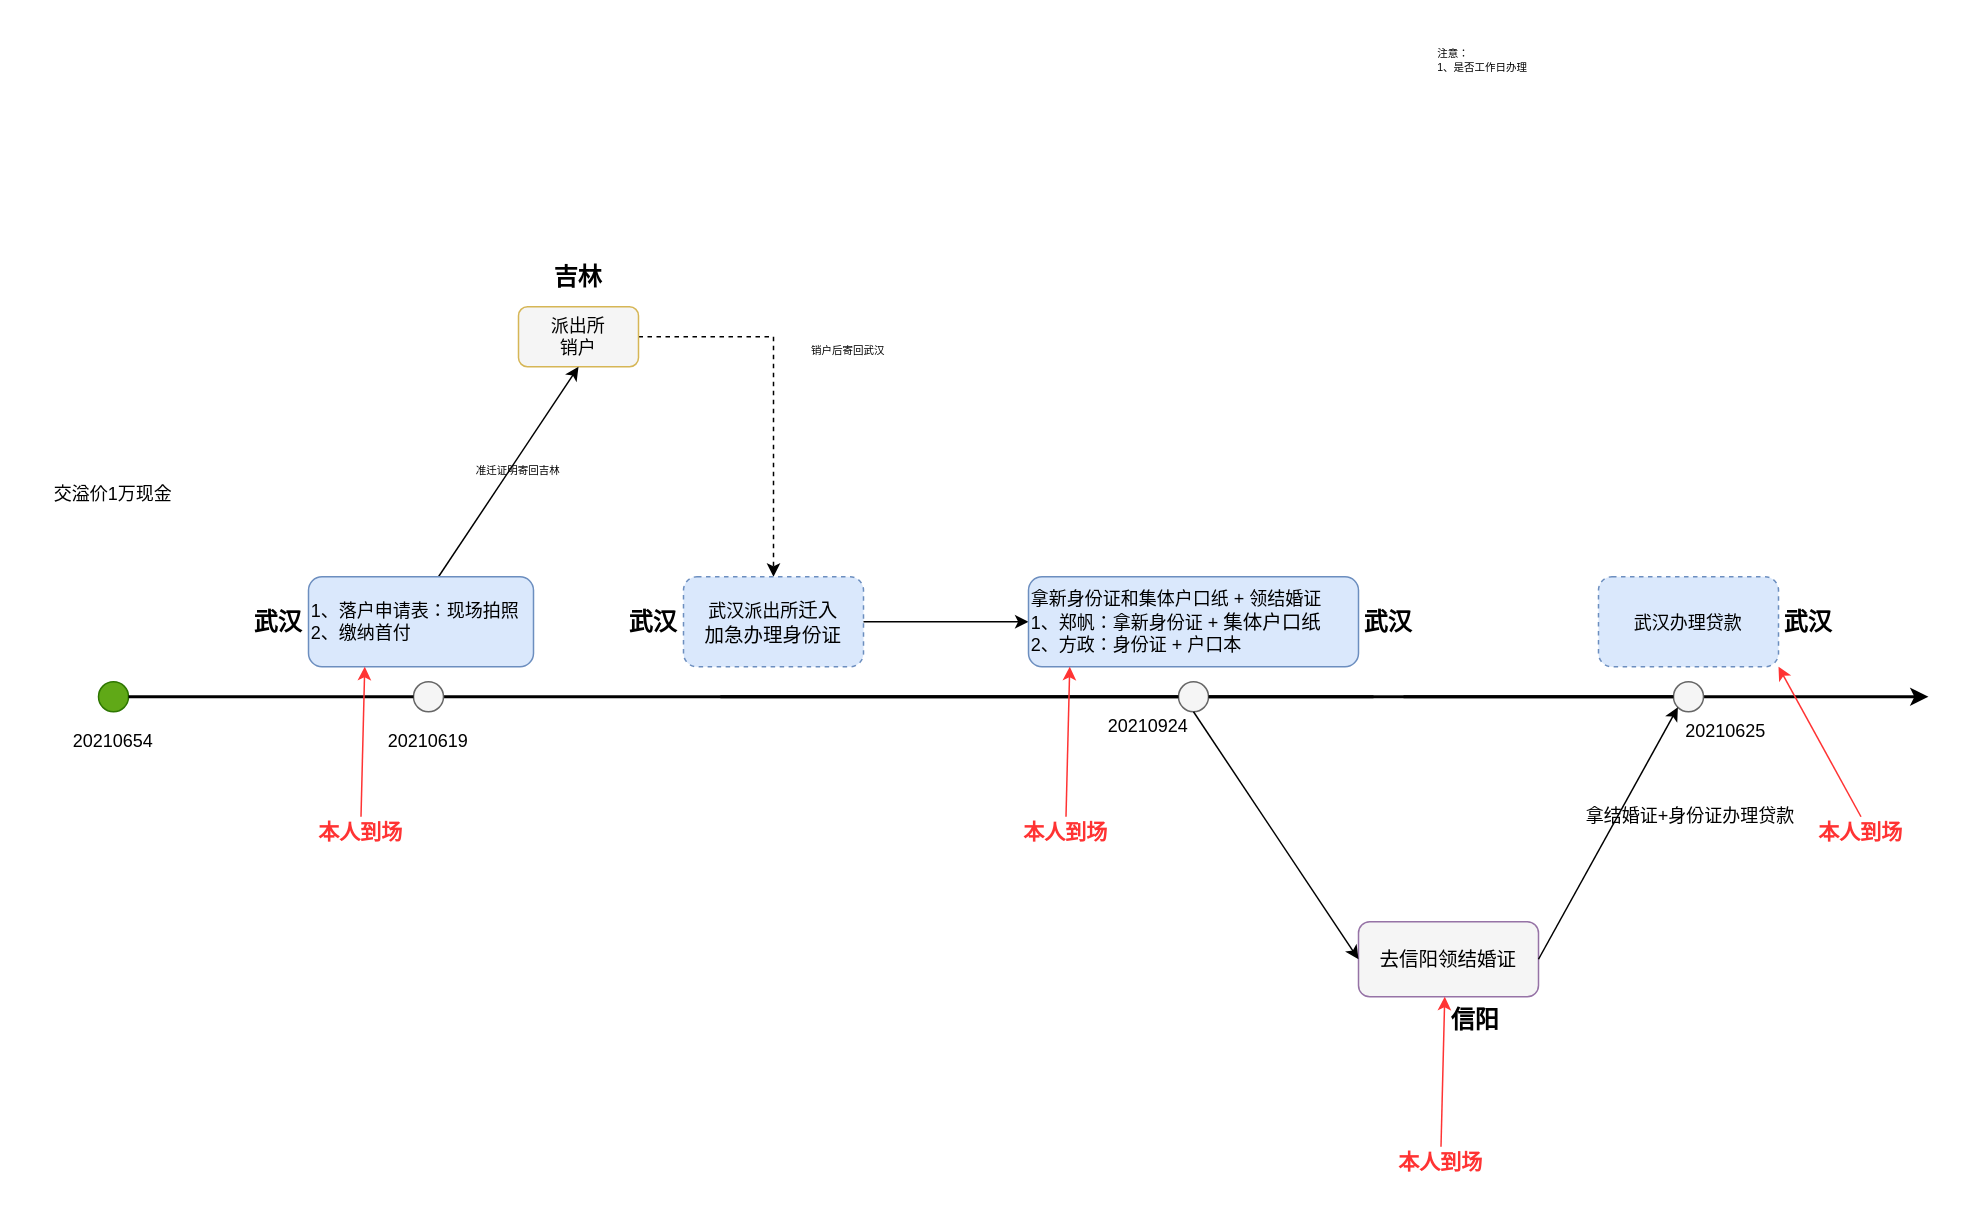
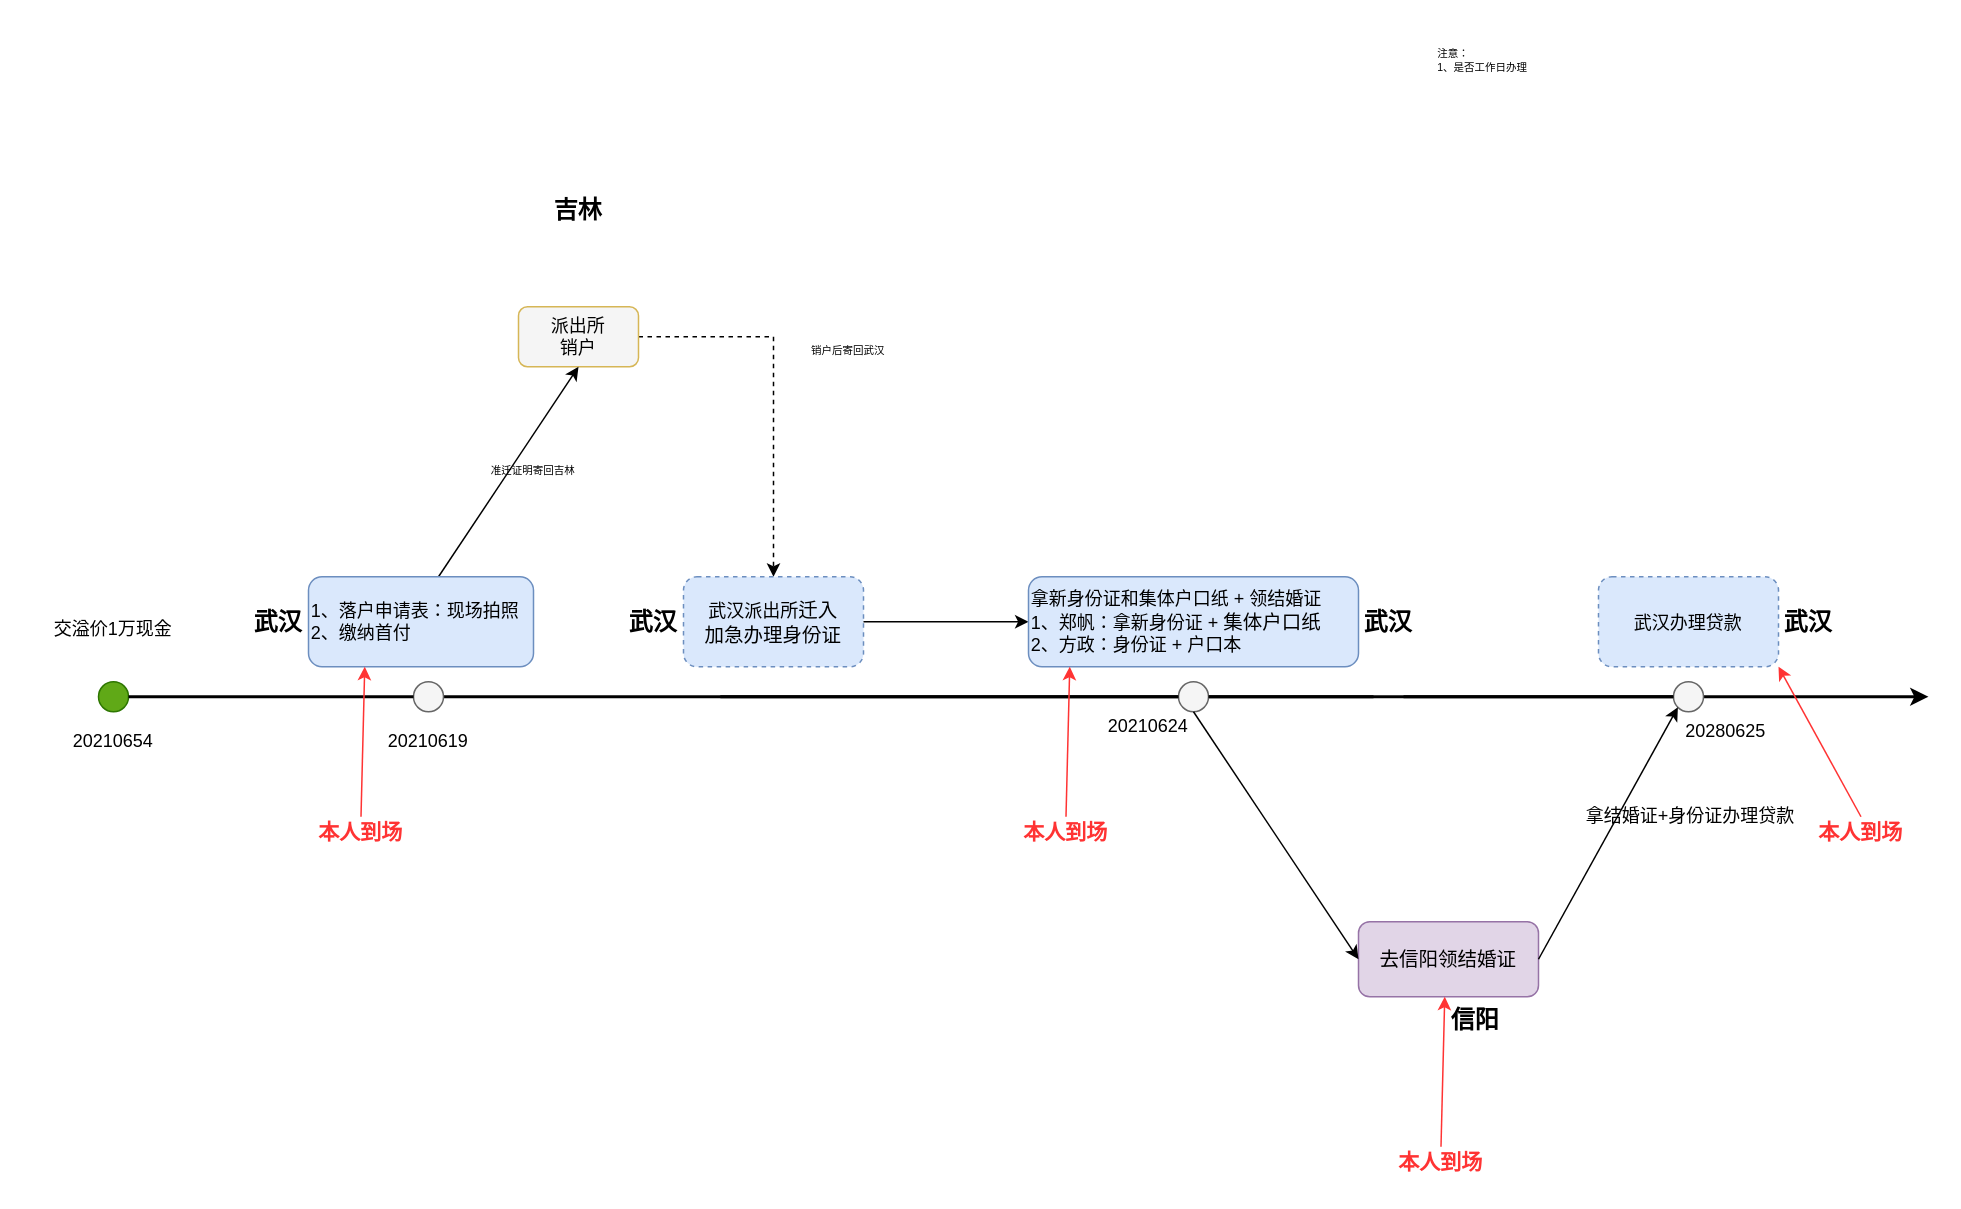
node "吉林": moved (578, 277) -> (578, 209)
node "准迁证明寄回吉林": moved (518, 472) -> (533, 472)
node "交溢价1万现金": moved (113, 494) -> (113, 629)
node "20210924": label "20210924" -> "20210624"
node "20210625": label "20210625" -> "20280625"
node "去信阳领结婚证": fillcolor #f5f5f5 -> #e1d5e7
